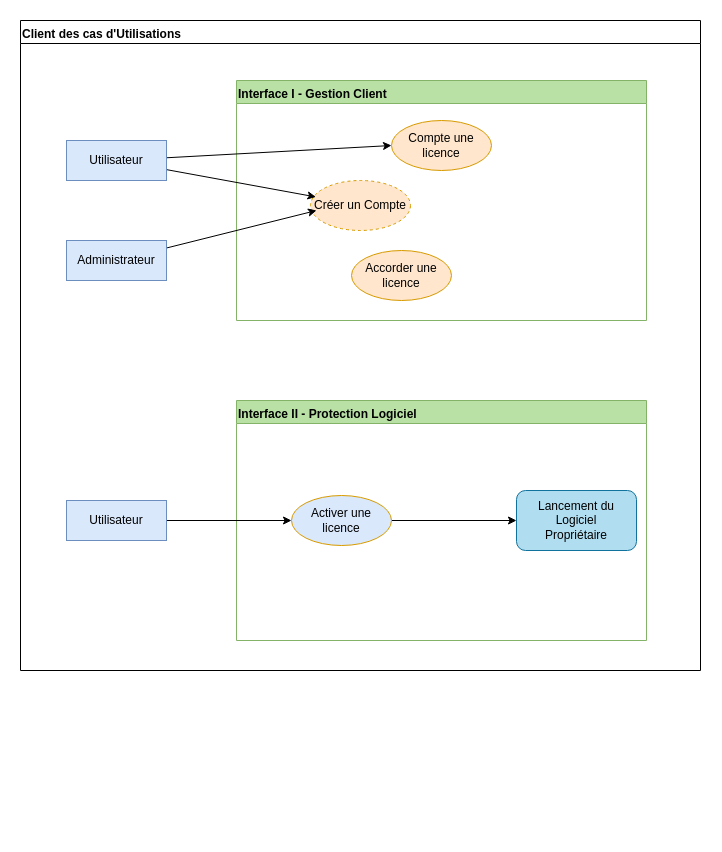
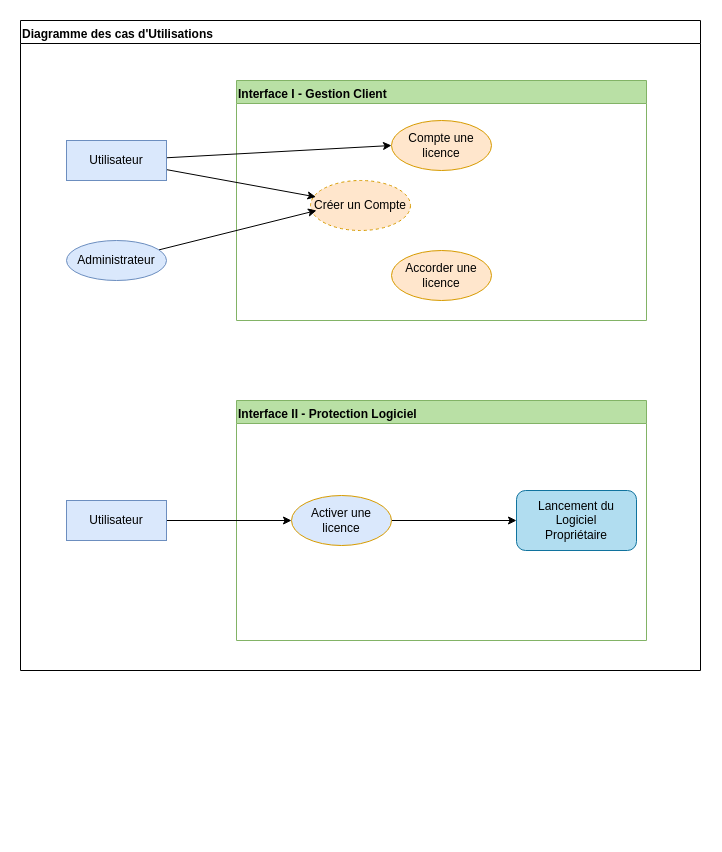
node "Client des cas d'Utilisations": label "Client des cas d'Utilisations" -> "Diagramme des cas d'Utilisations"
node "Administrateur": shape rectangle -> ellipse
node "Accorder une licence": moved (402, 276) -> (442, 276)
